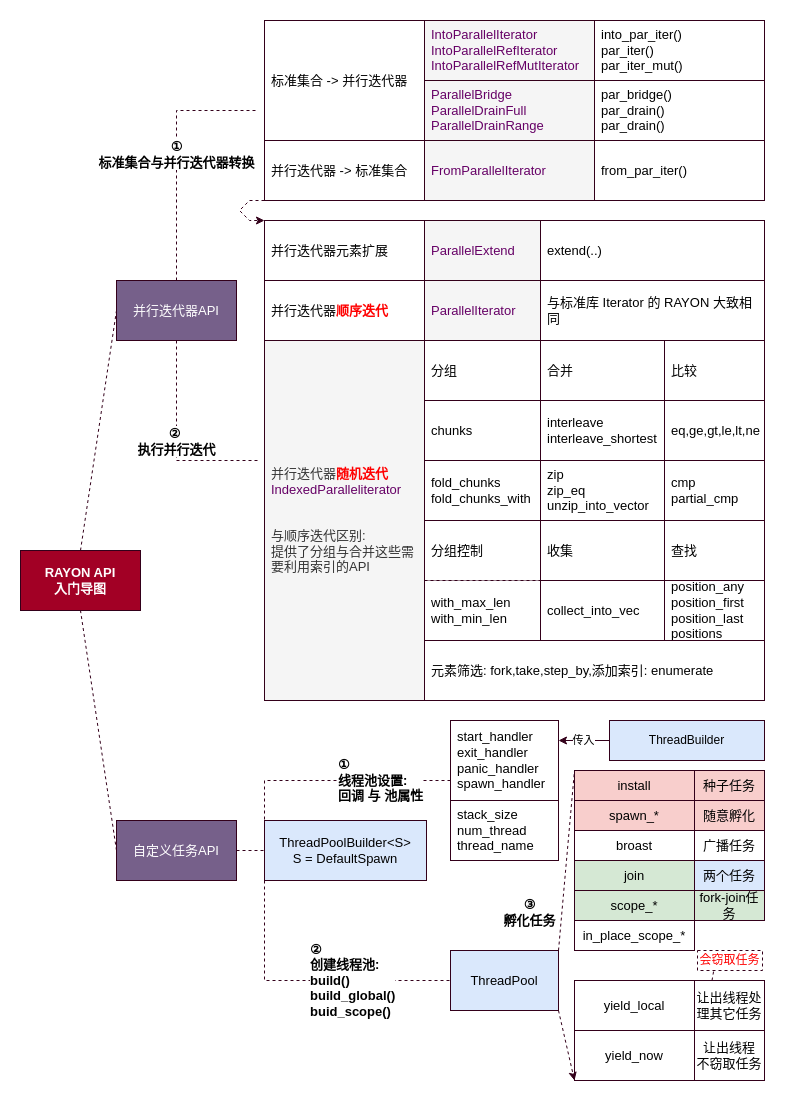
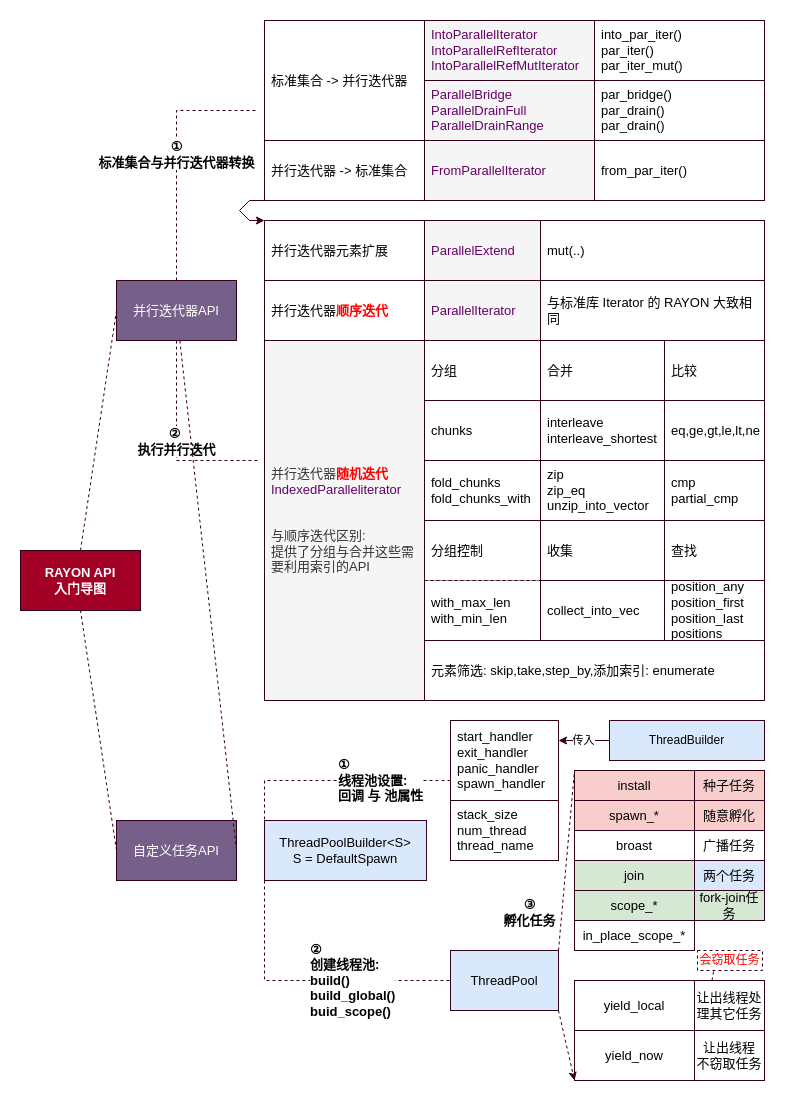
edge "并行迭代器 -> 标准集合" -> "并行迭代器元素扩展": style dashed -> solid
node "extend(..)": label "extend(..)" -> "mut(..)"
node "元素筛选: fork,take,step_by,添加索引: enumerate": label "元素筛选: fork,take,step_by,添加索引: enumerate" -> "元素筛选: skip,take,step_by,添加索引: enumerate"
edge "自定义任务API" -- "ThreadPoolBuilder<S> S = DefaultSpawn": now "自定义任务API" -- "并行迭代器API"
